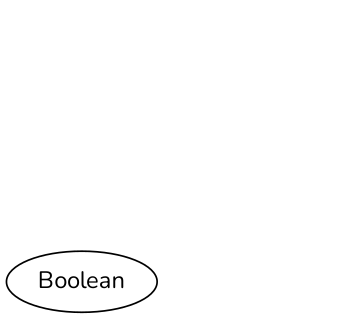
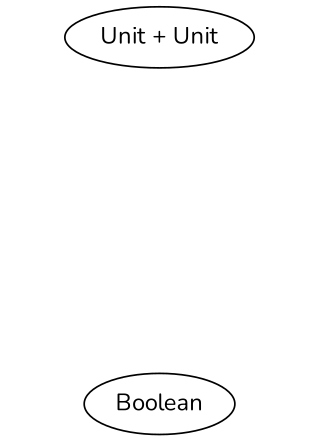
node "Unit + Unit": added
